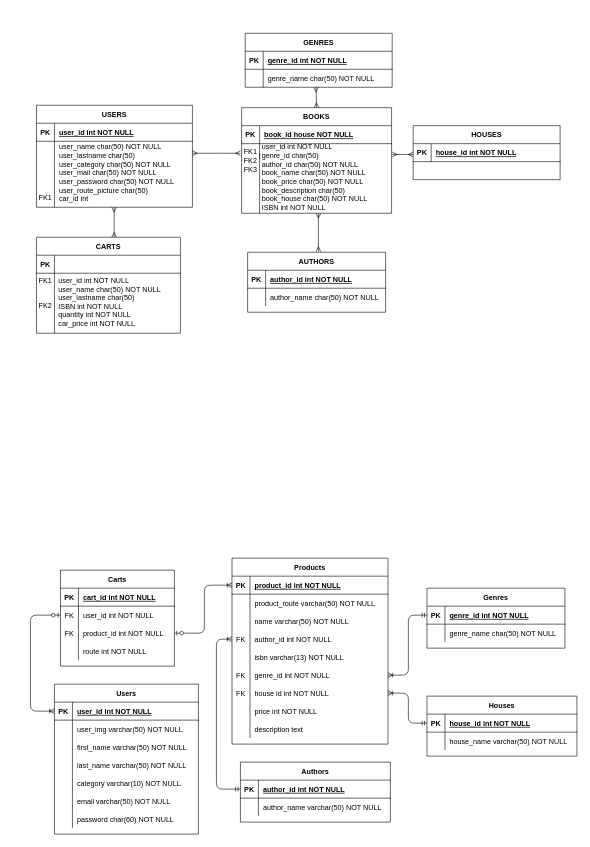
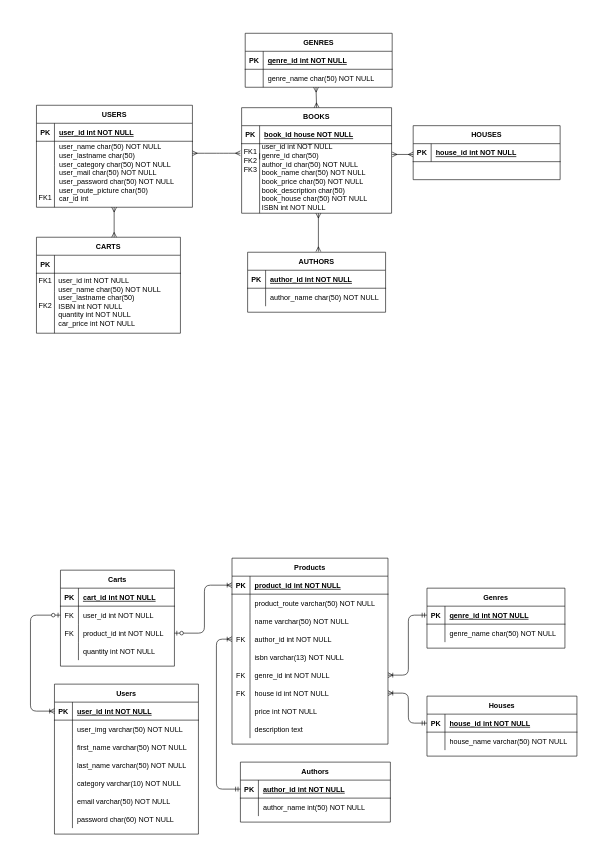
node "route int NOT NULL": label "route int NOT NULL" -> "quantity int NOT NULL"
node "author_name varchar(50) NOT NULL": label "author_name varchar(50) NOT NULL" -> "author_name int(50) NOT NULL"
